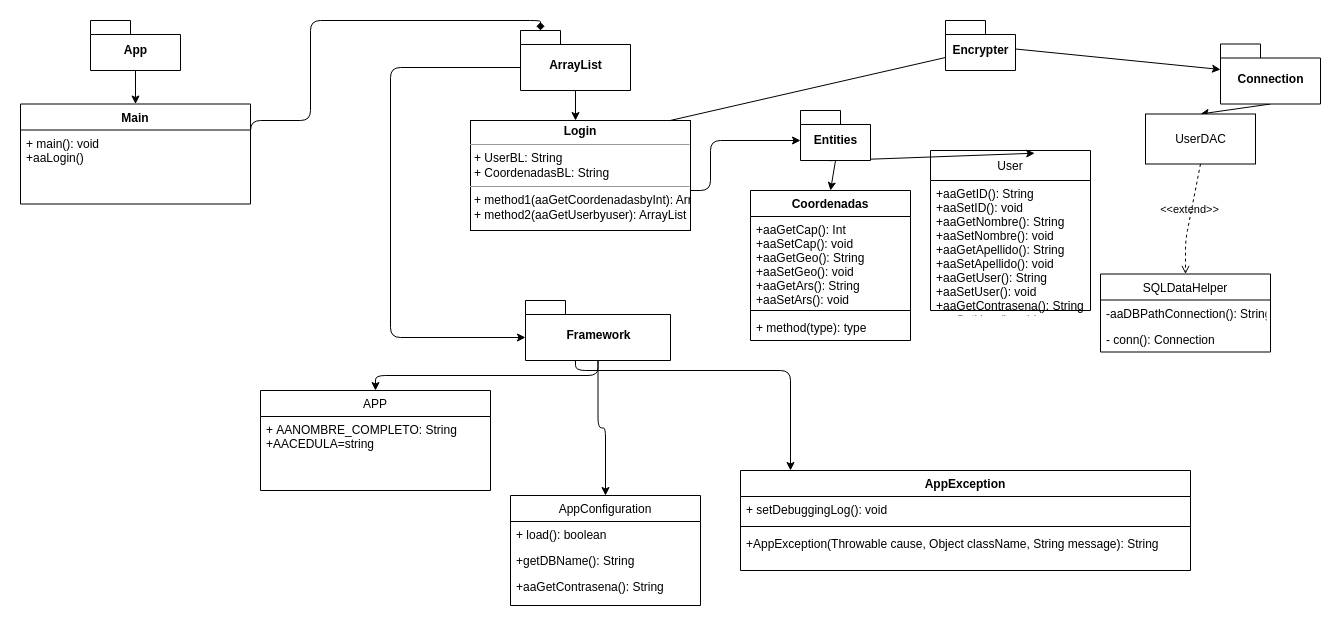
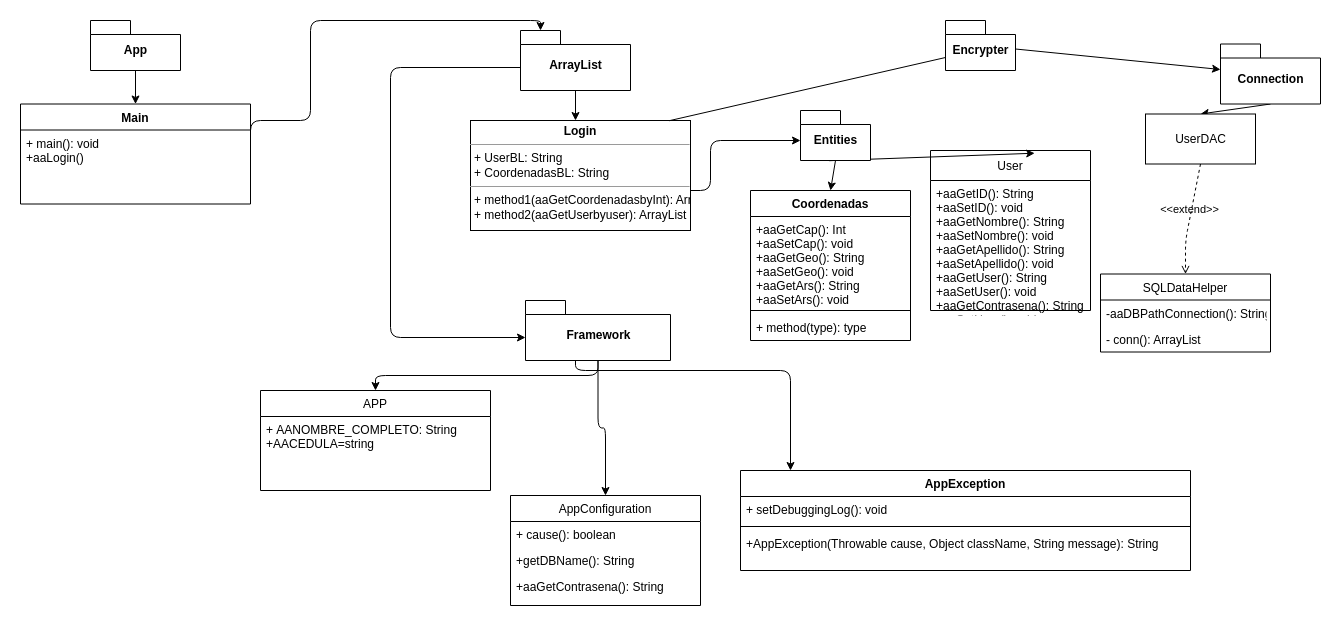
edge "+ main(): void +aaLogin()" -> "ArrayList": arrowhead diamond -> classic
node "- conn(): Connection": label "- conn(): Connection" -> "- conn(): ArrayList"
node "+ load(): boolean": label "+ load(): boolean" -> "+ cause(): boolean"
